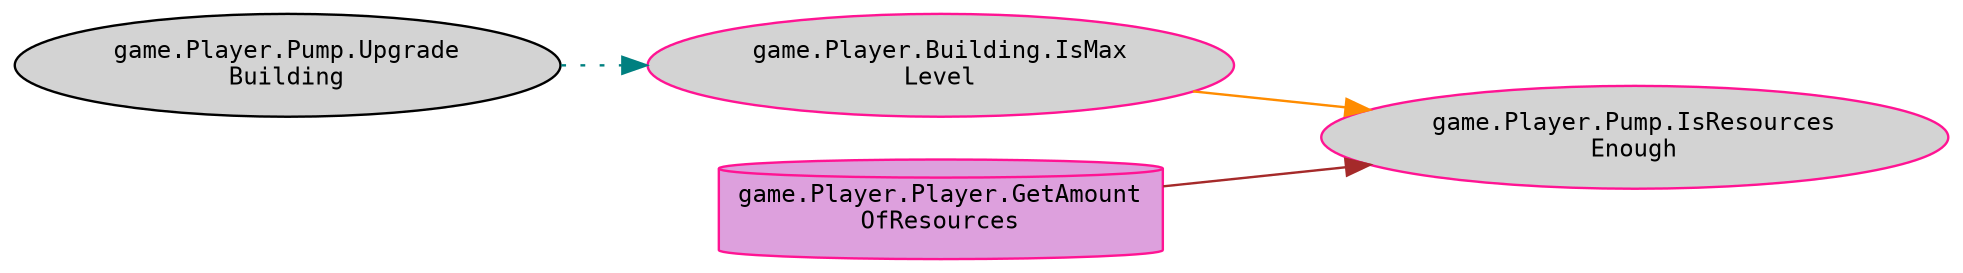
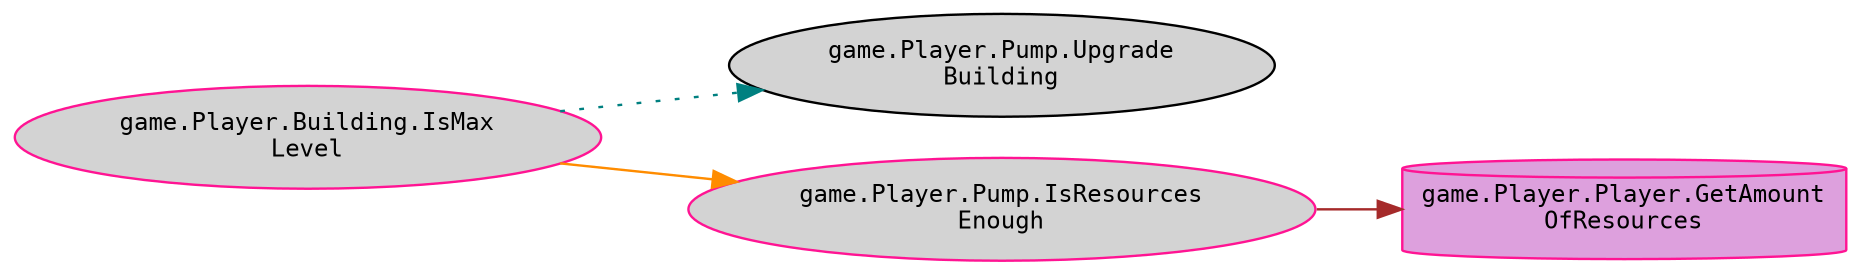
edge "game.Player.Pump.Upgrade Building" -> "game.Player.Building.IsMax Level": reversed
edge "game.Player.Player.GetAmount OfResources" -> "game.Player.Pump.IsResources Enough": reversed
